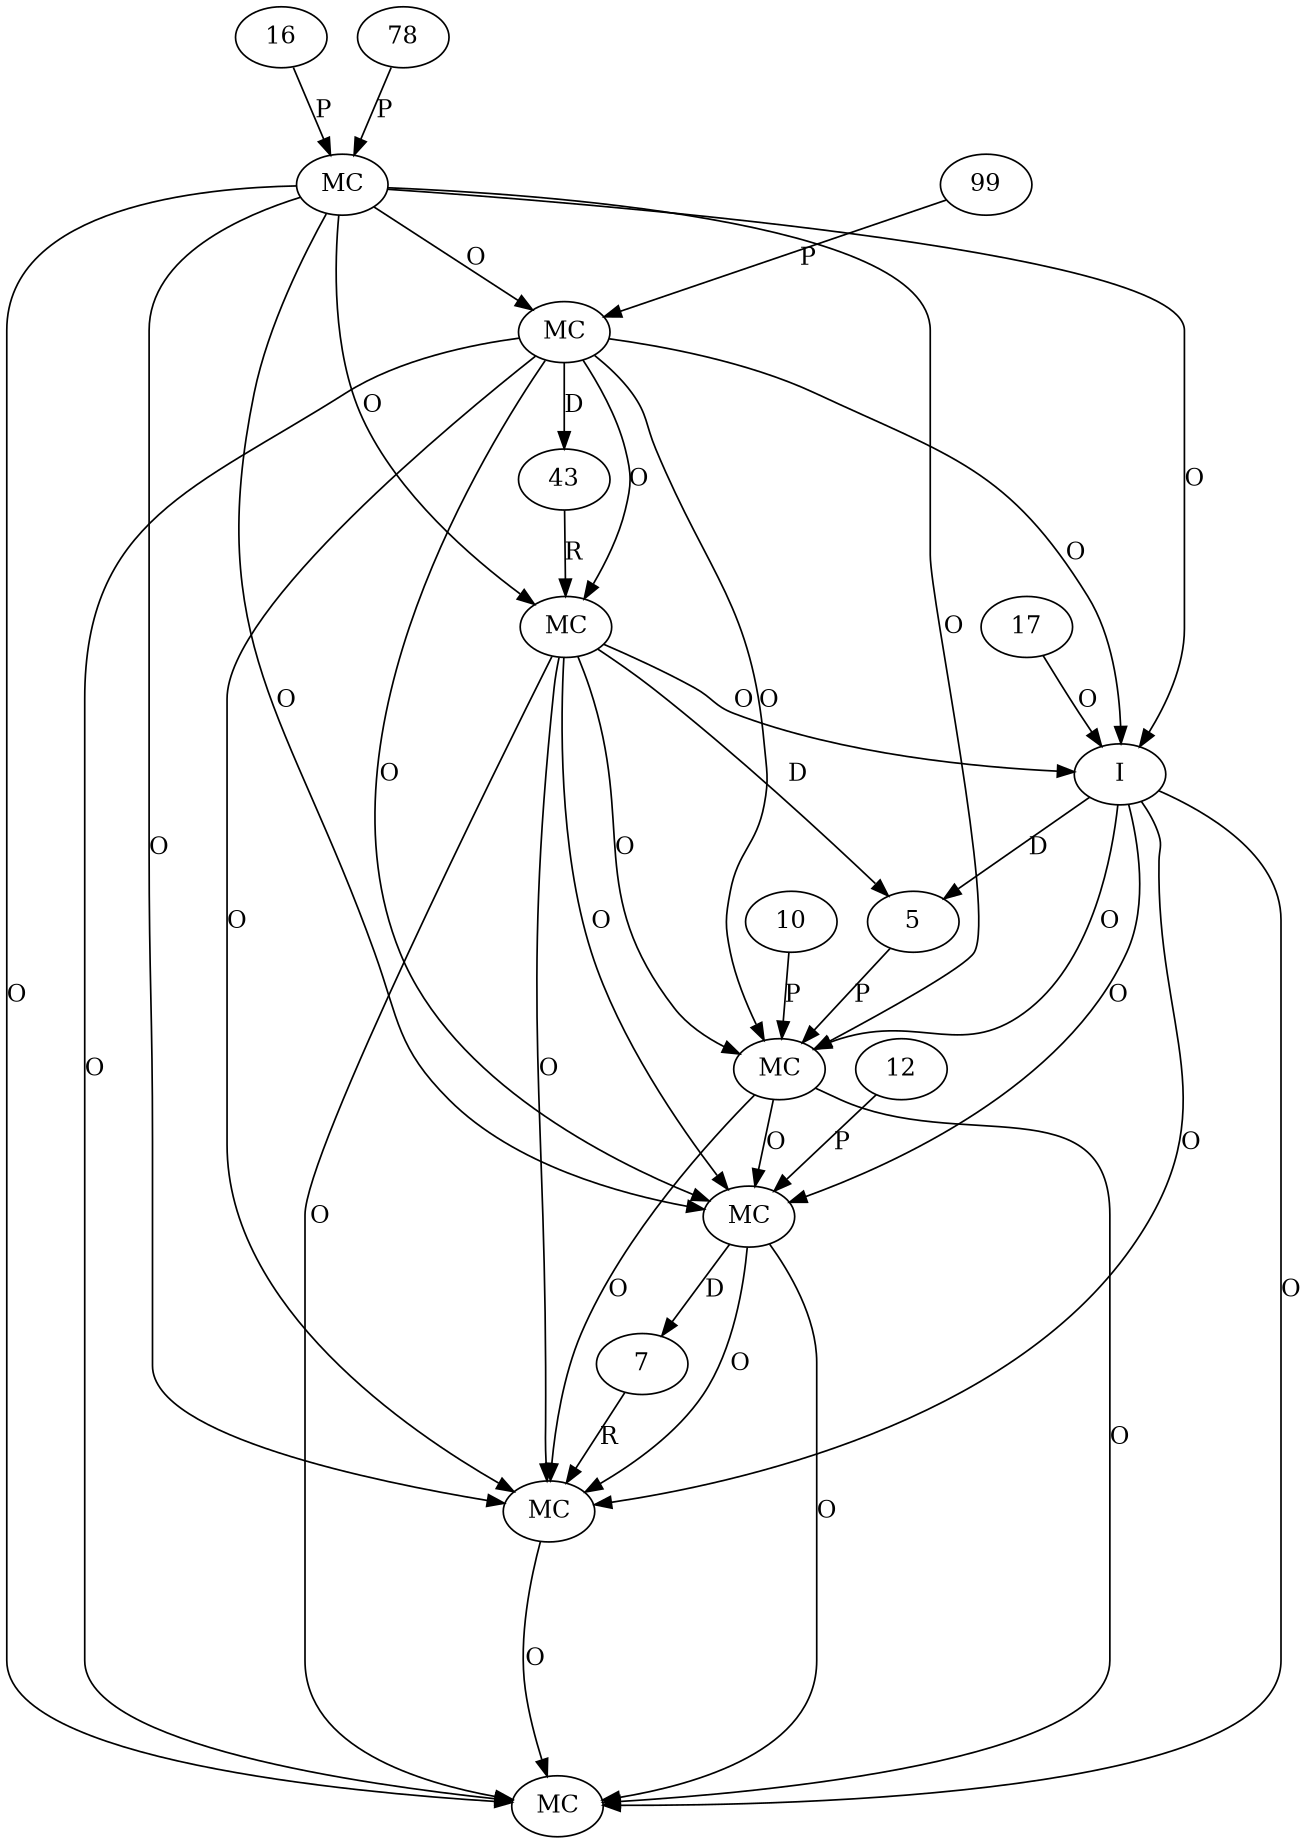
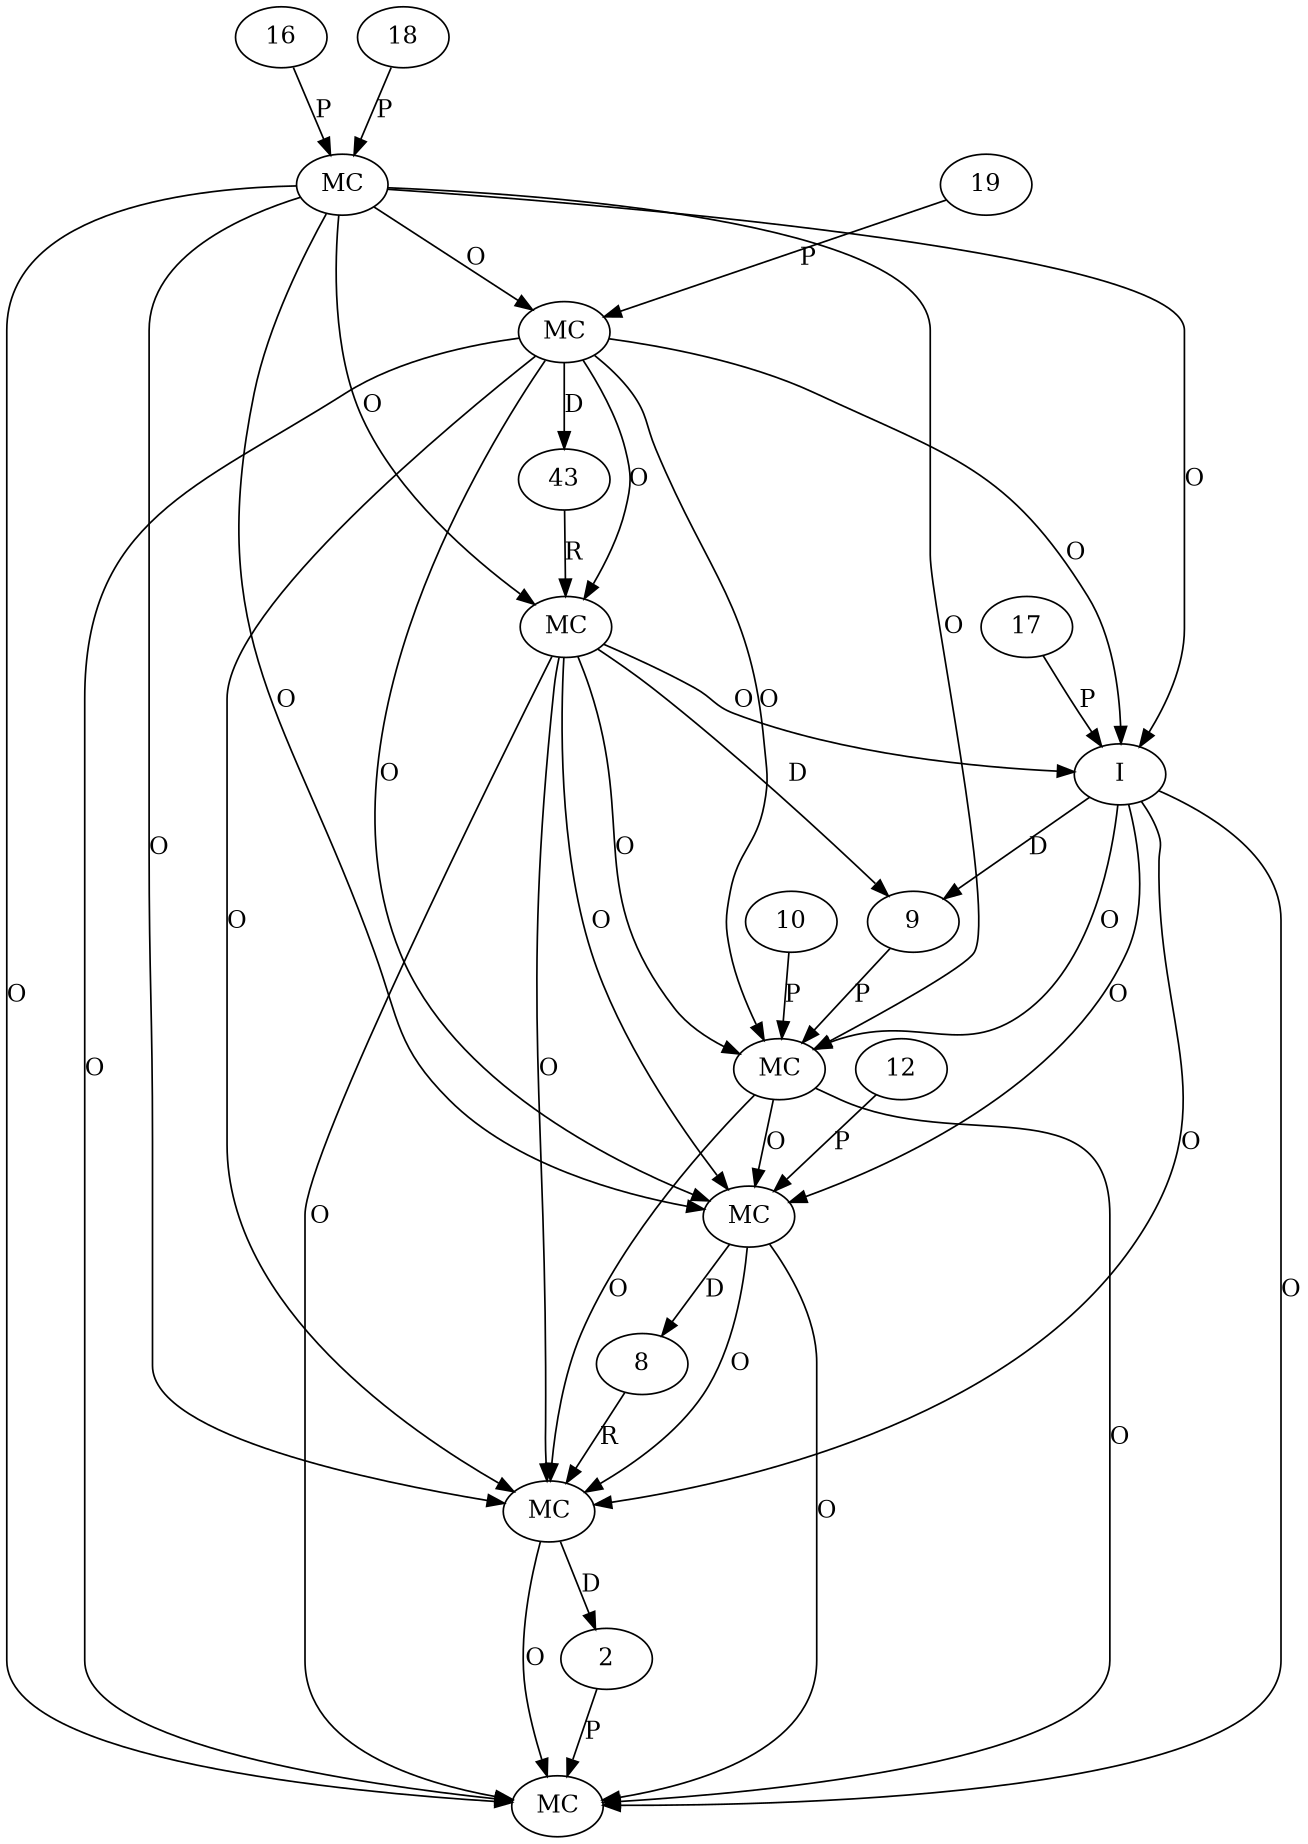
node "78": label "78" -> "18"
node "99": label "99" -> "19"
edge "17" -> "I": label "O" -> "P"
node "5": label "5" -> "9"
node "7": label "7" -> "8"
node "2": added
